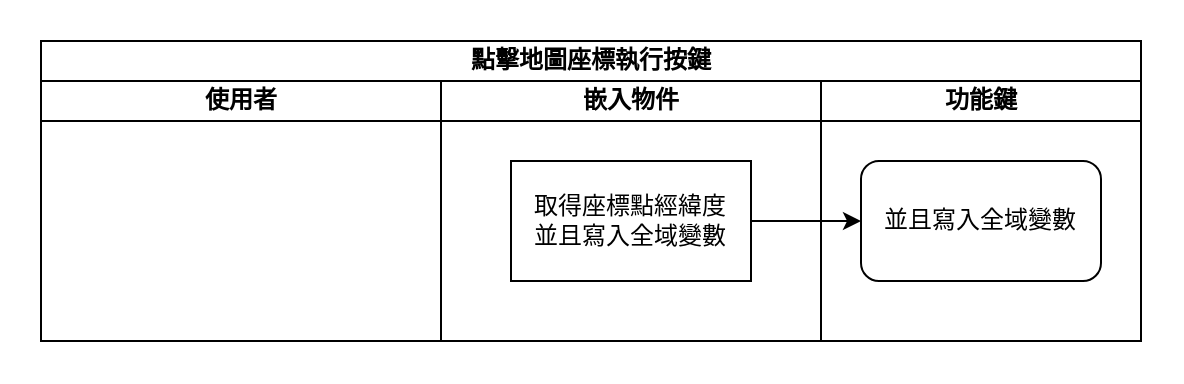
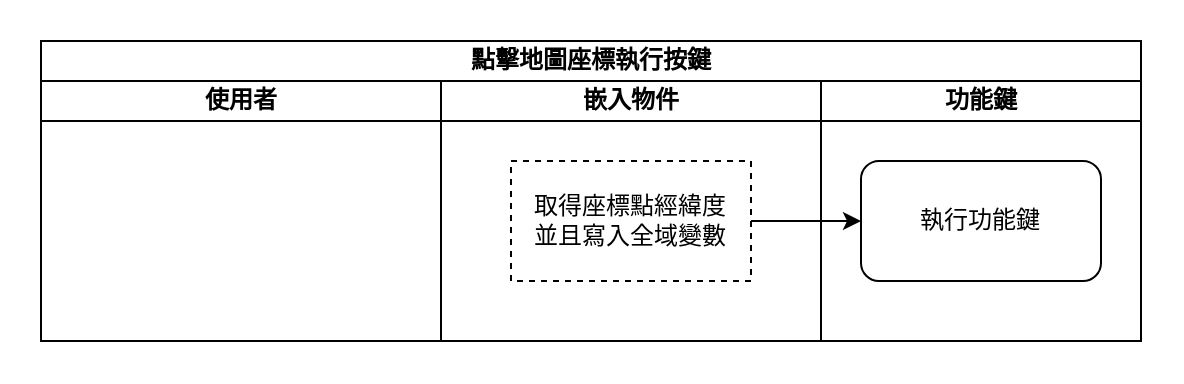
node "取得座標點經緯度 並且寫入全域變數": style solid -> dashed
node "並且寫入全域變數": label "並且寫入全域變數" -> "執行功能鍵"
